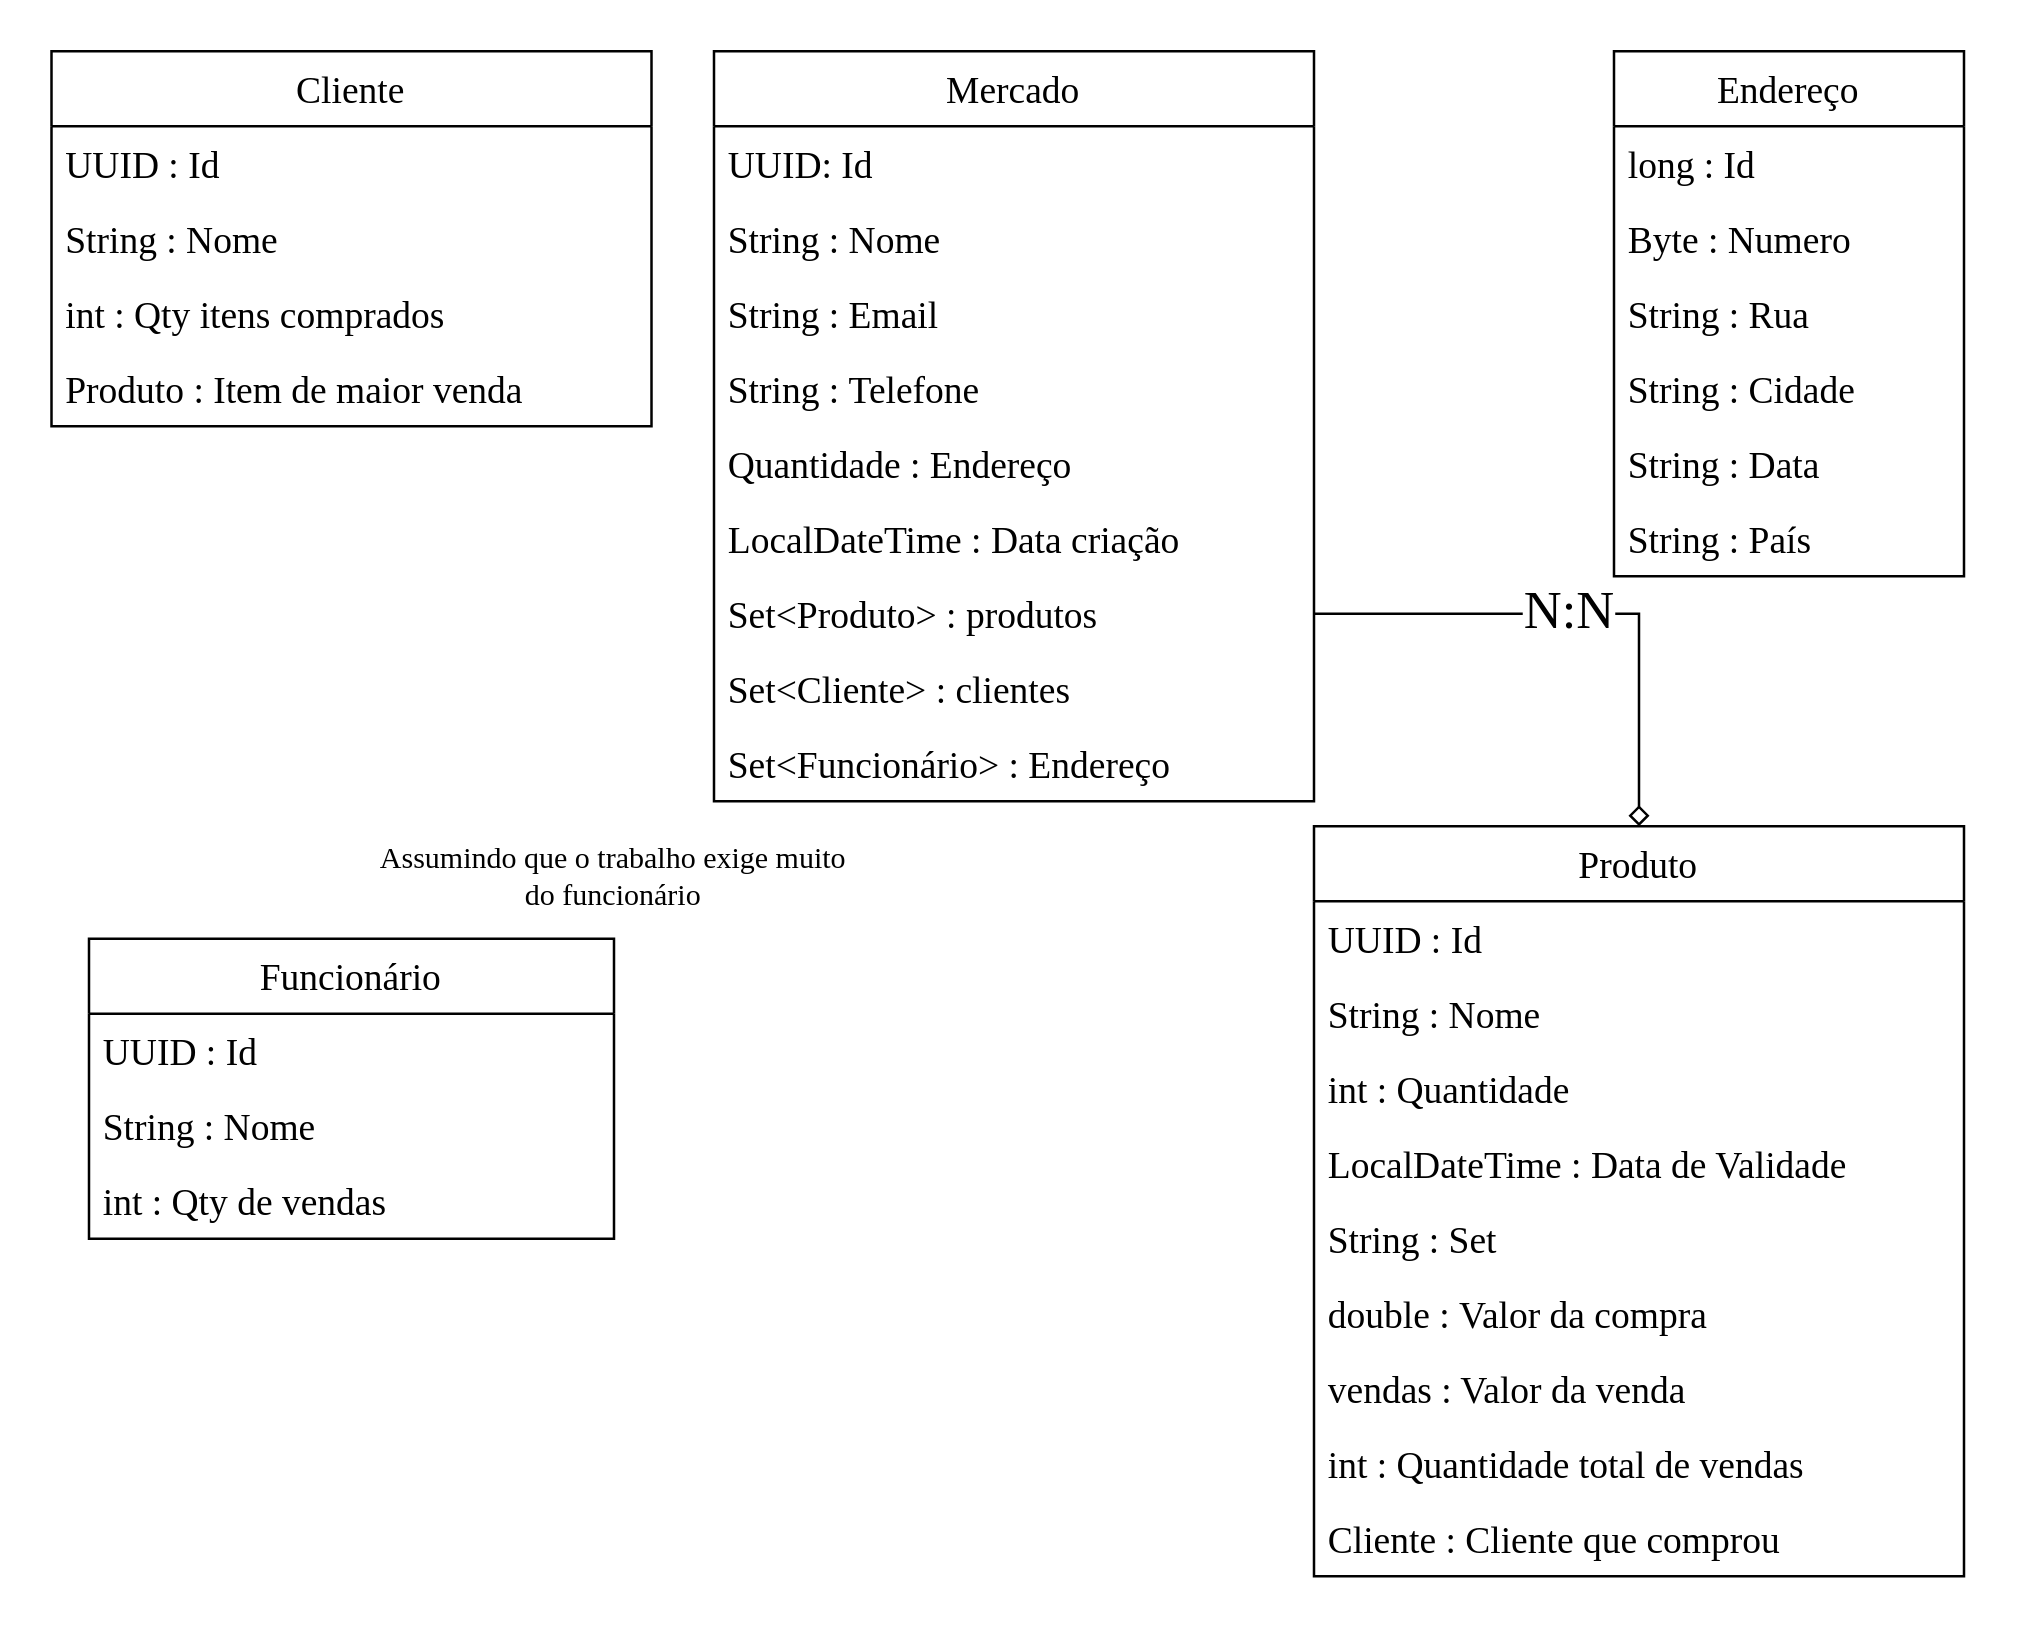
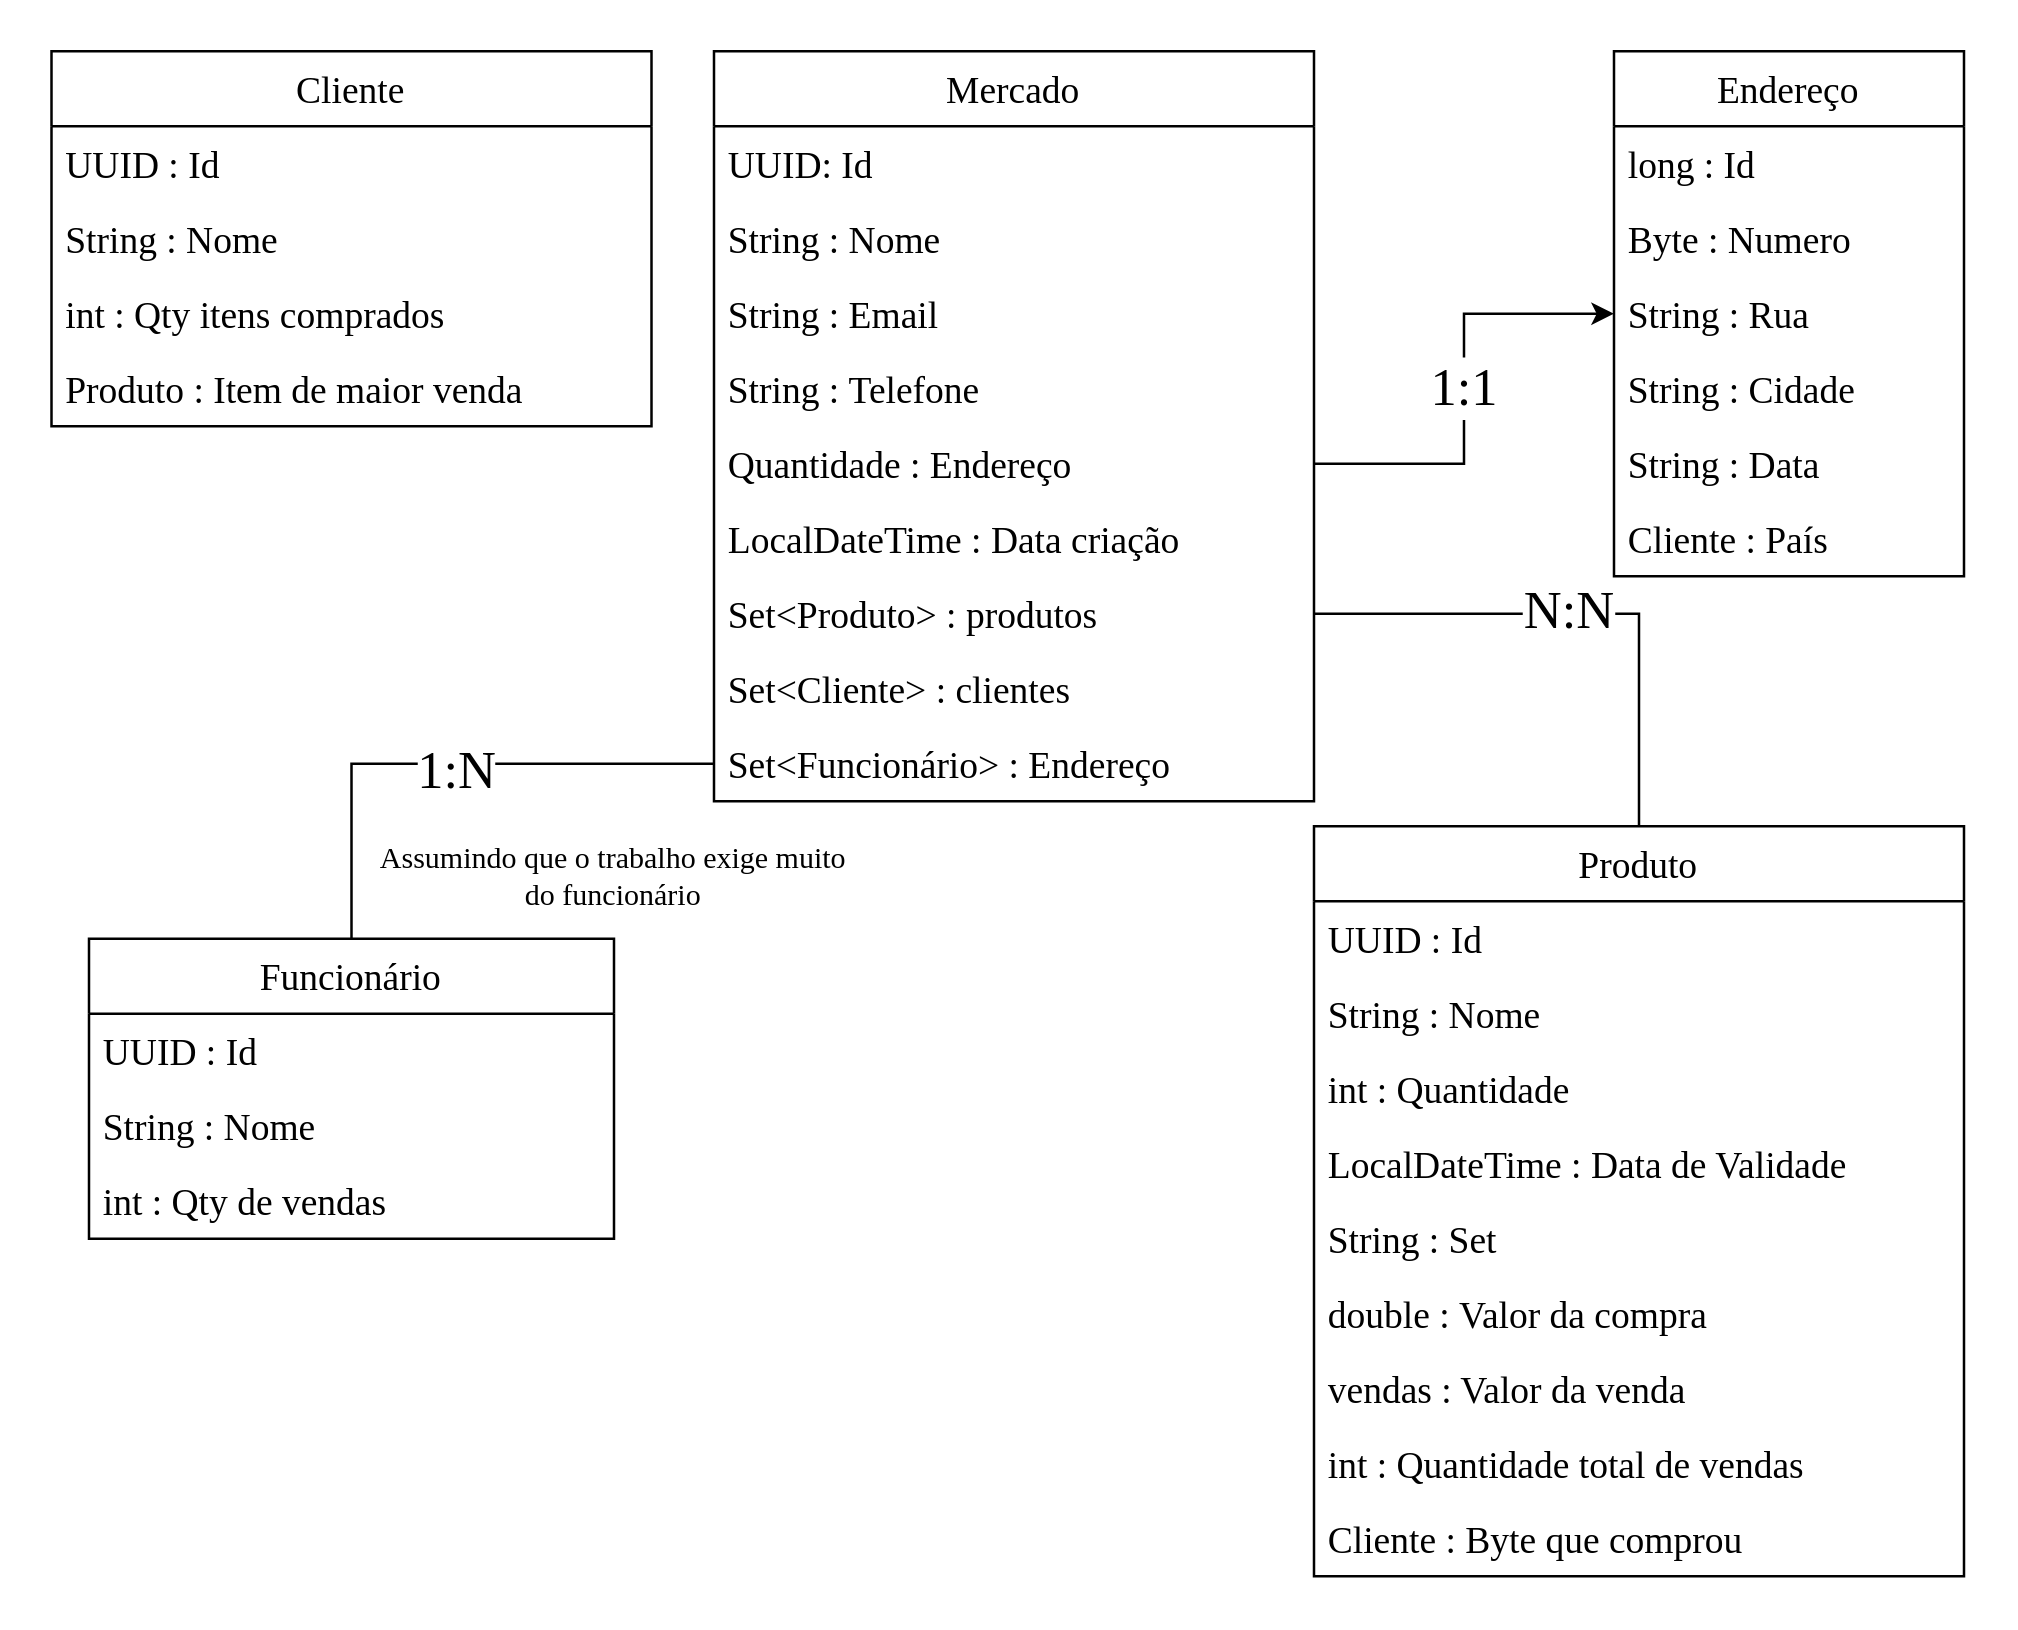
edge "Quantidade : Endereço" -> "Endereço": added, label "1:1"
node "String : País": label "String : País" -> "Cliente : País"
edge "Set<Funcionário> : Endereço" -- "Funcionário": added, label "1:N"
edge "Set<Produto> : produtos" -> "Produto": arrowhead diamond -> none
node "Cliente : Cliente que comprou": label "Cliente : Cliente que comprou" -> "Cliente : Byte que comprou"
